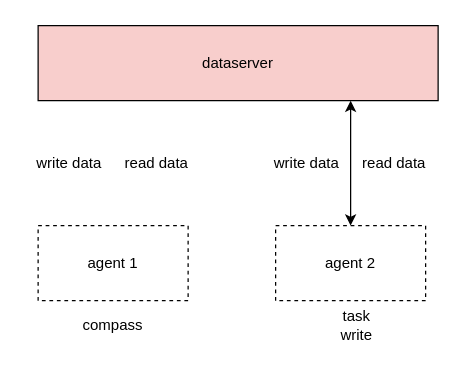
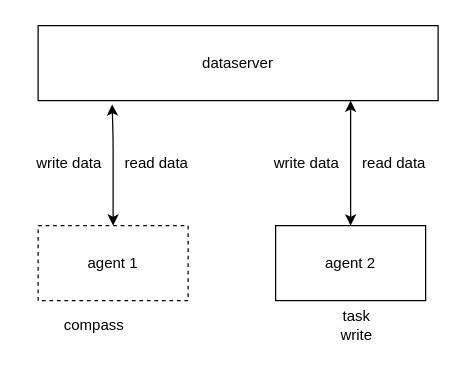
node "dataserver": fillcolor #f8cecc -> #ffffff
edge "dataserver" -- "agent 1": added
node "agent 2": style dashed -> solid
node "compass": moved (113, 326) -> (94, 326)
